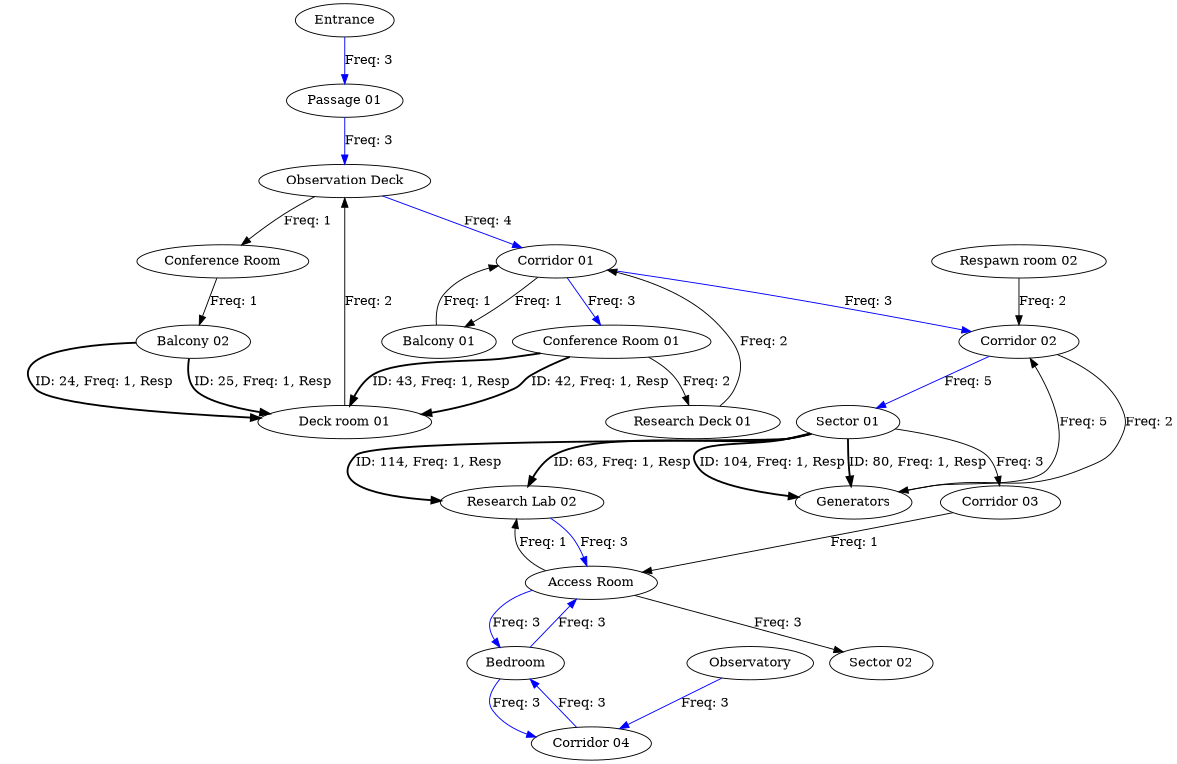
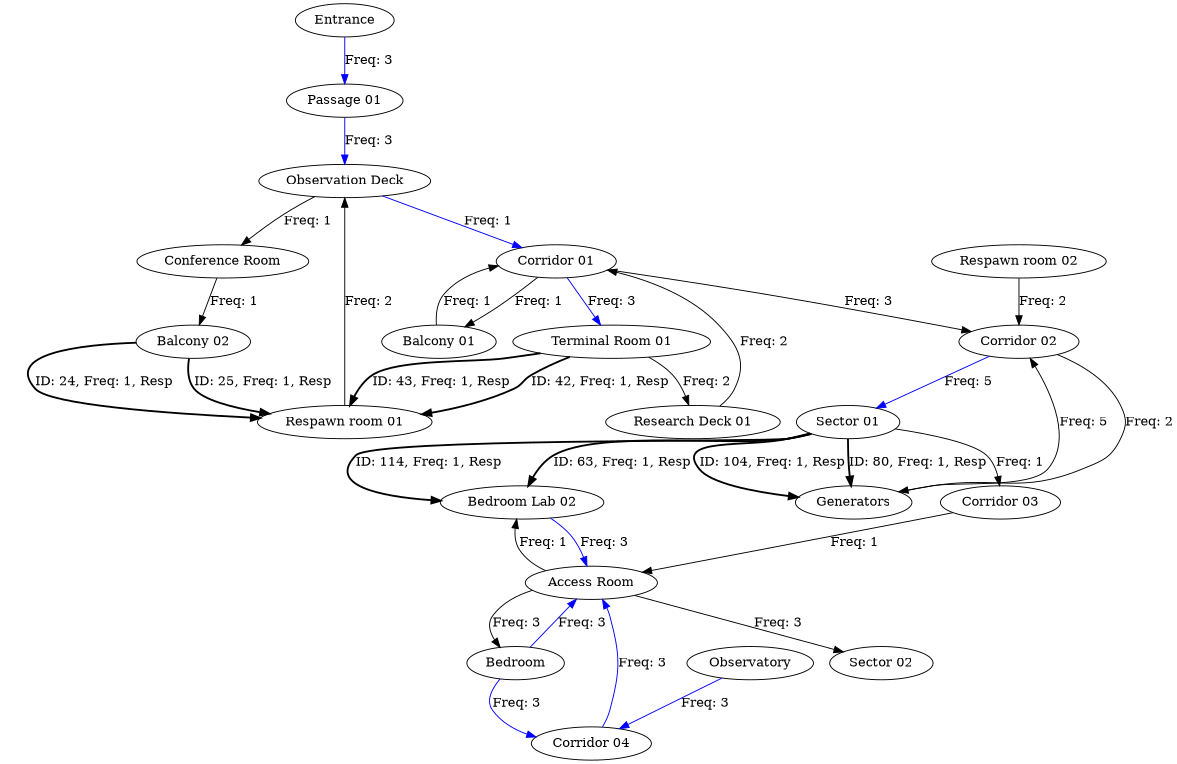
edge "Observation Deck" -> "Corridor 01": label "Freq: 4" -> "Freq: 1"
edge "Corridor 01" -> "Corridor 02": color blue -> black
node "Conference Room 01": label "Conference Room 01" -> "Terminal Room 01"
node "Deck room 01": label "Deck room 01" -> "Respawn room 01"
edge "Sector 01" -> "Corridor 03": label "Freq: 3" -> "Freq: 1"
node "Research Lab 02": label "Research Lab 02" -> "Bedroom Lab 02"
edge "Access Room" -> "Bedroom": color blue -> black
edge "Corridor 04" -> "Bedroom": now "Corridor 04" -> "Access Room"
